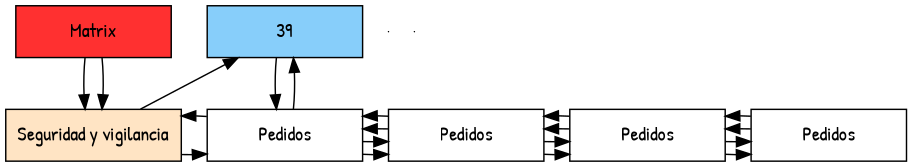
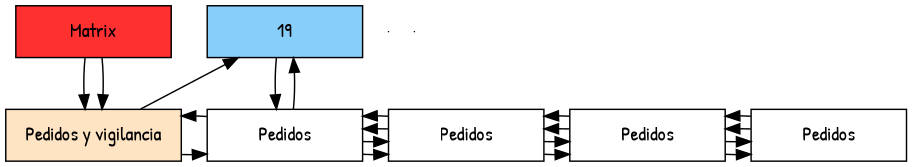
node "39": label "39" -> "19"
node "Seguridad y vigilancia": label "Seguridad y vigilancia" -> "Pedidos y vigilancia"
